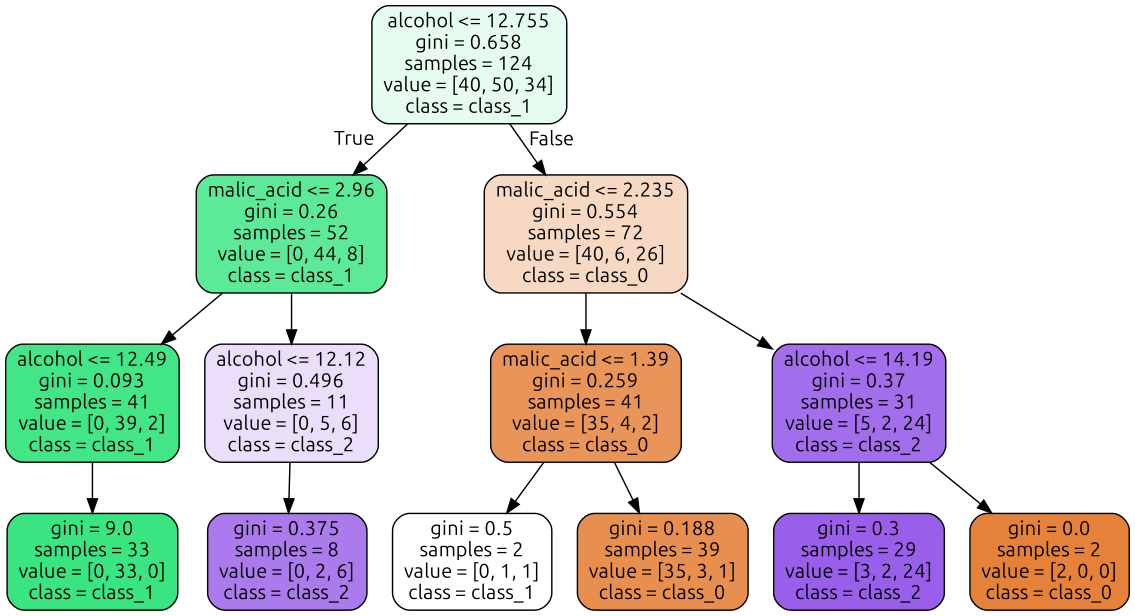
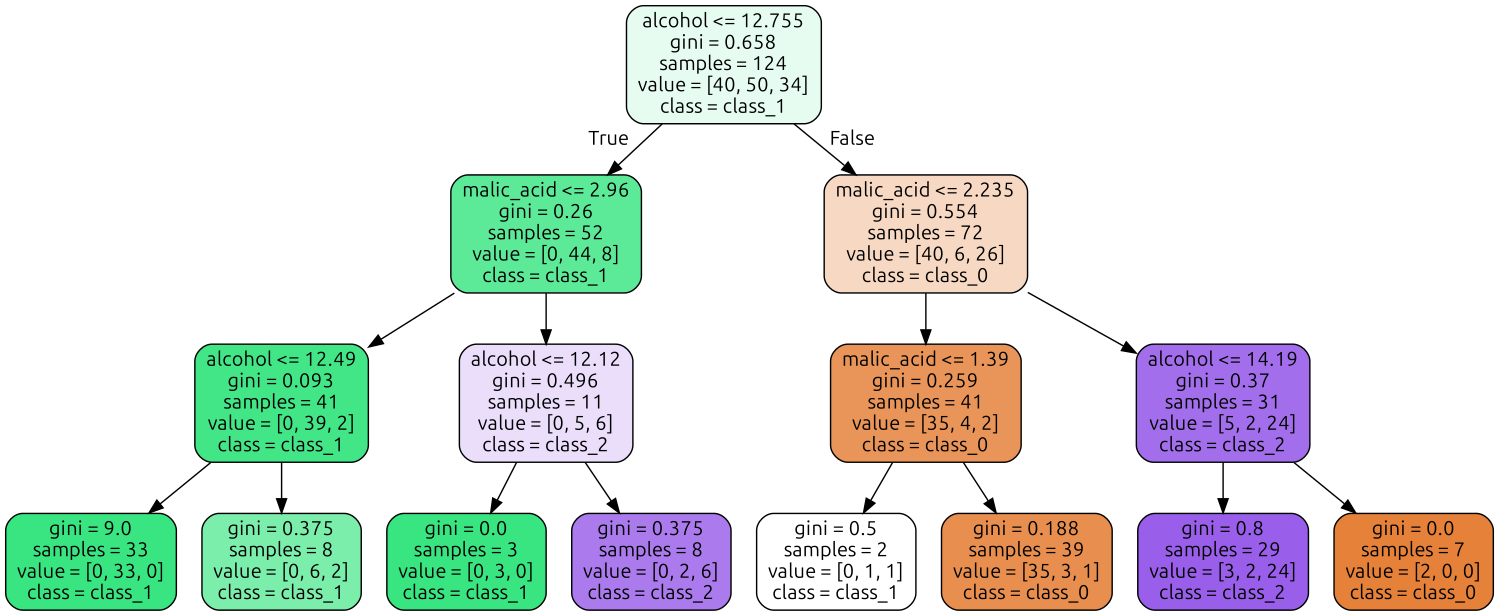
node "gini = 0.375 samples = 8 value = [0, 6, 2] class = class_1": added
node "gini = 0.0 samples = 3 value = [0, 3, 0] class = class_1": added
node "gini = 0.3 samples = 29 value = [3, 2, 24] class = class_2": label "gini = 0.3 samples = 29 value = [3, 2, 24] class = class_2" -> "gini = 0.8 samples = 29 value = [3, 2, 24] class = class_2"
node "gini = 0.0 samples = 2 value = [2, 0, 0] class = class_0": label "gini = 0.0 samples = 2 value = [2, 0, 0] class = class_0" -> "gini = 0.0 samples = 7 value = [2, 0, 0] class = class_0"
